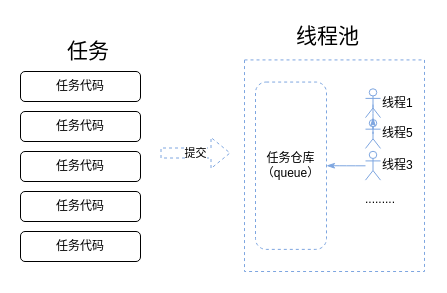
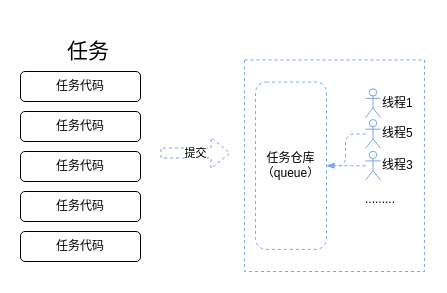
node "线程池": removed
edge "线程5" -> "线程1": now "线程5" -> "任务仓库 （queue）"
edge "线程3" -> "任务仓库 （queue）": style solid -> dashed
